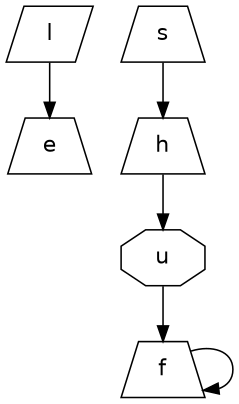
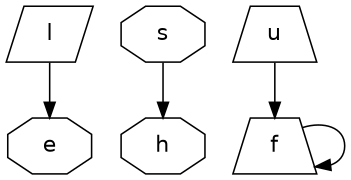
node "s": shape trapezium -> octagon
node "e": shape trapezium -> octagon
node "h": shape trapezium -> octagon
edge "h" -> "u": removed
node "u": shape octagon -> trapezium
